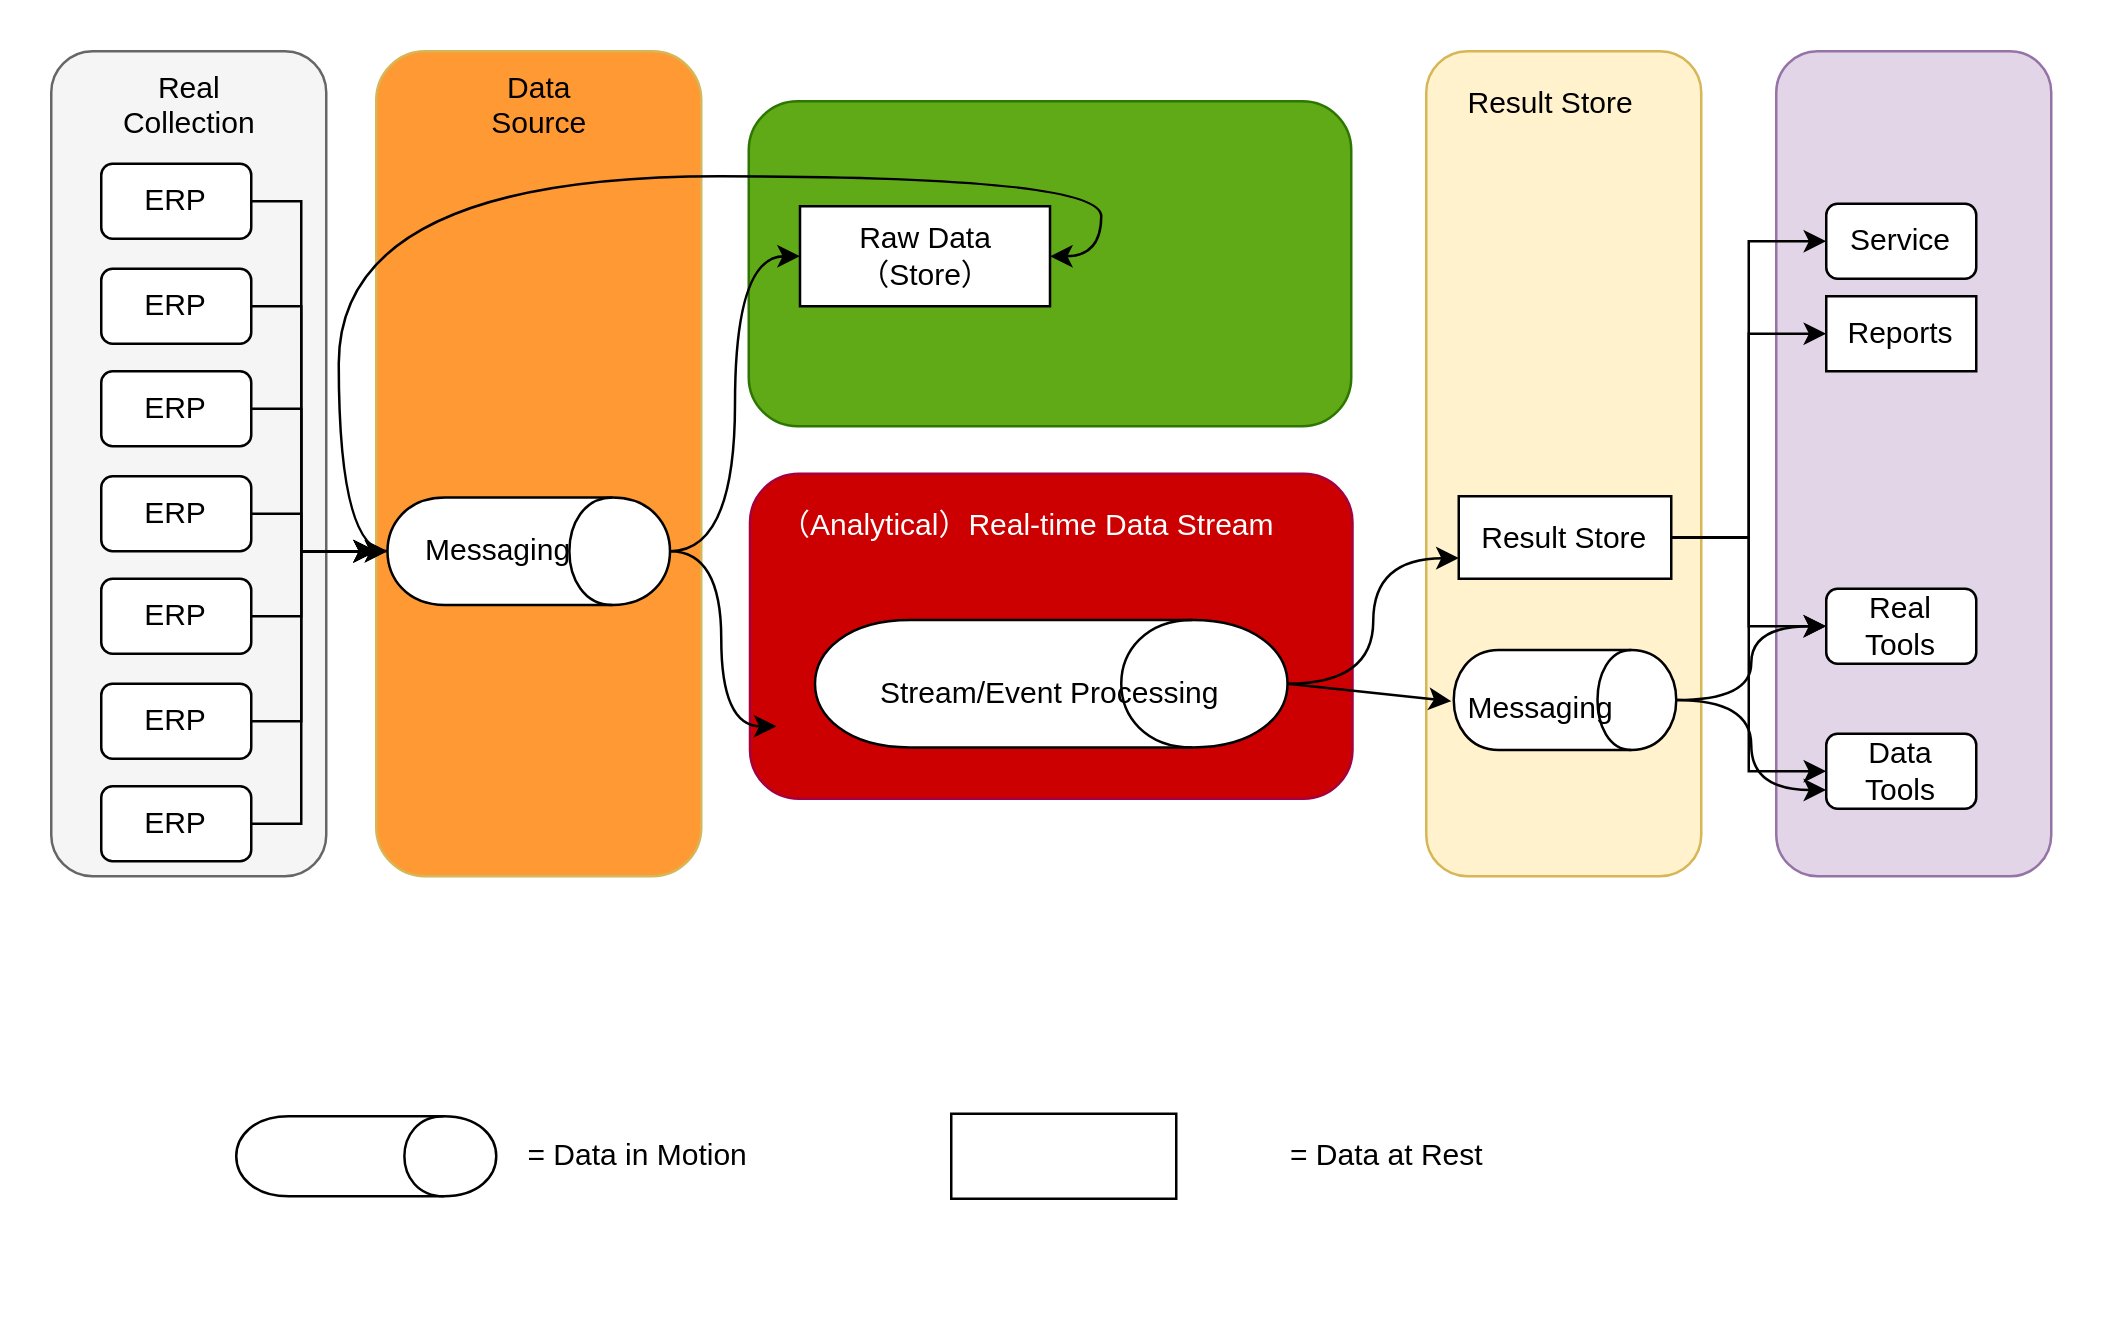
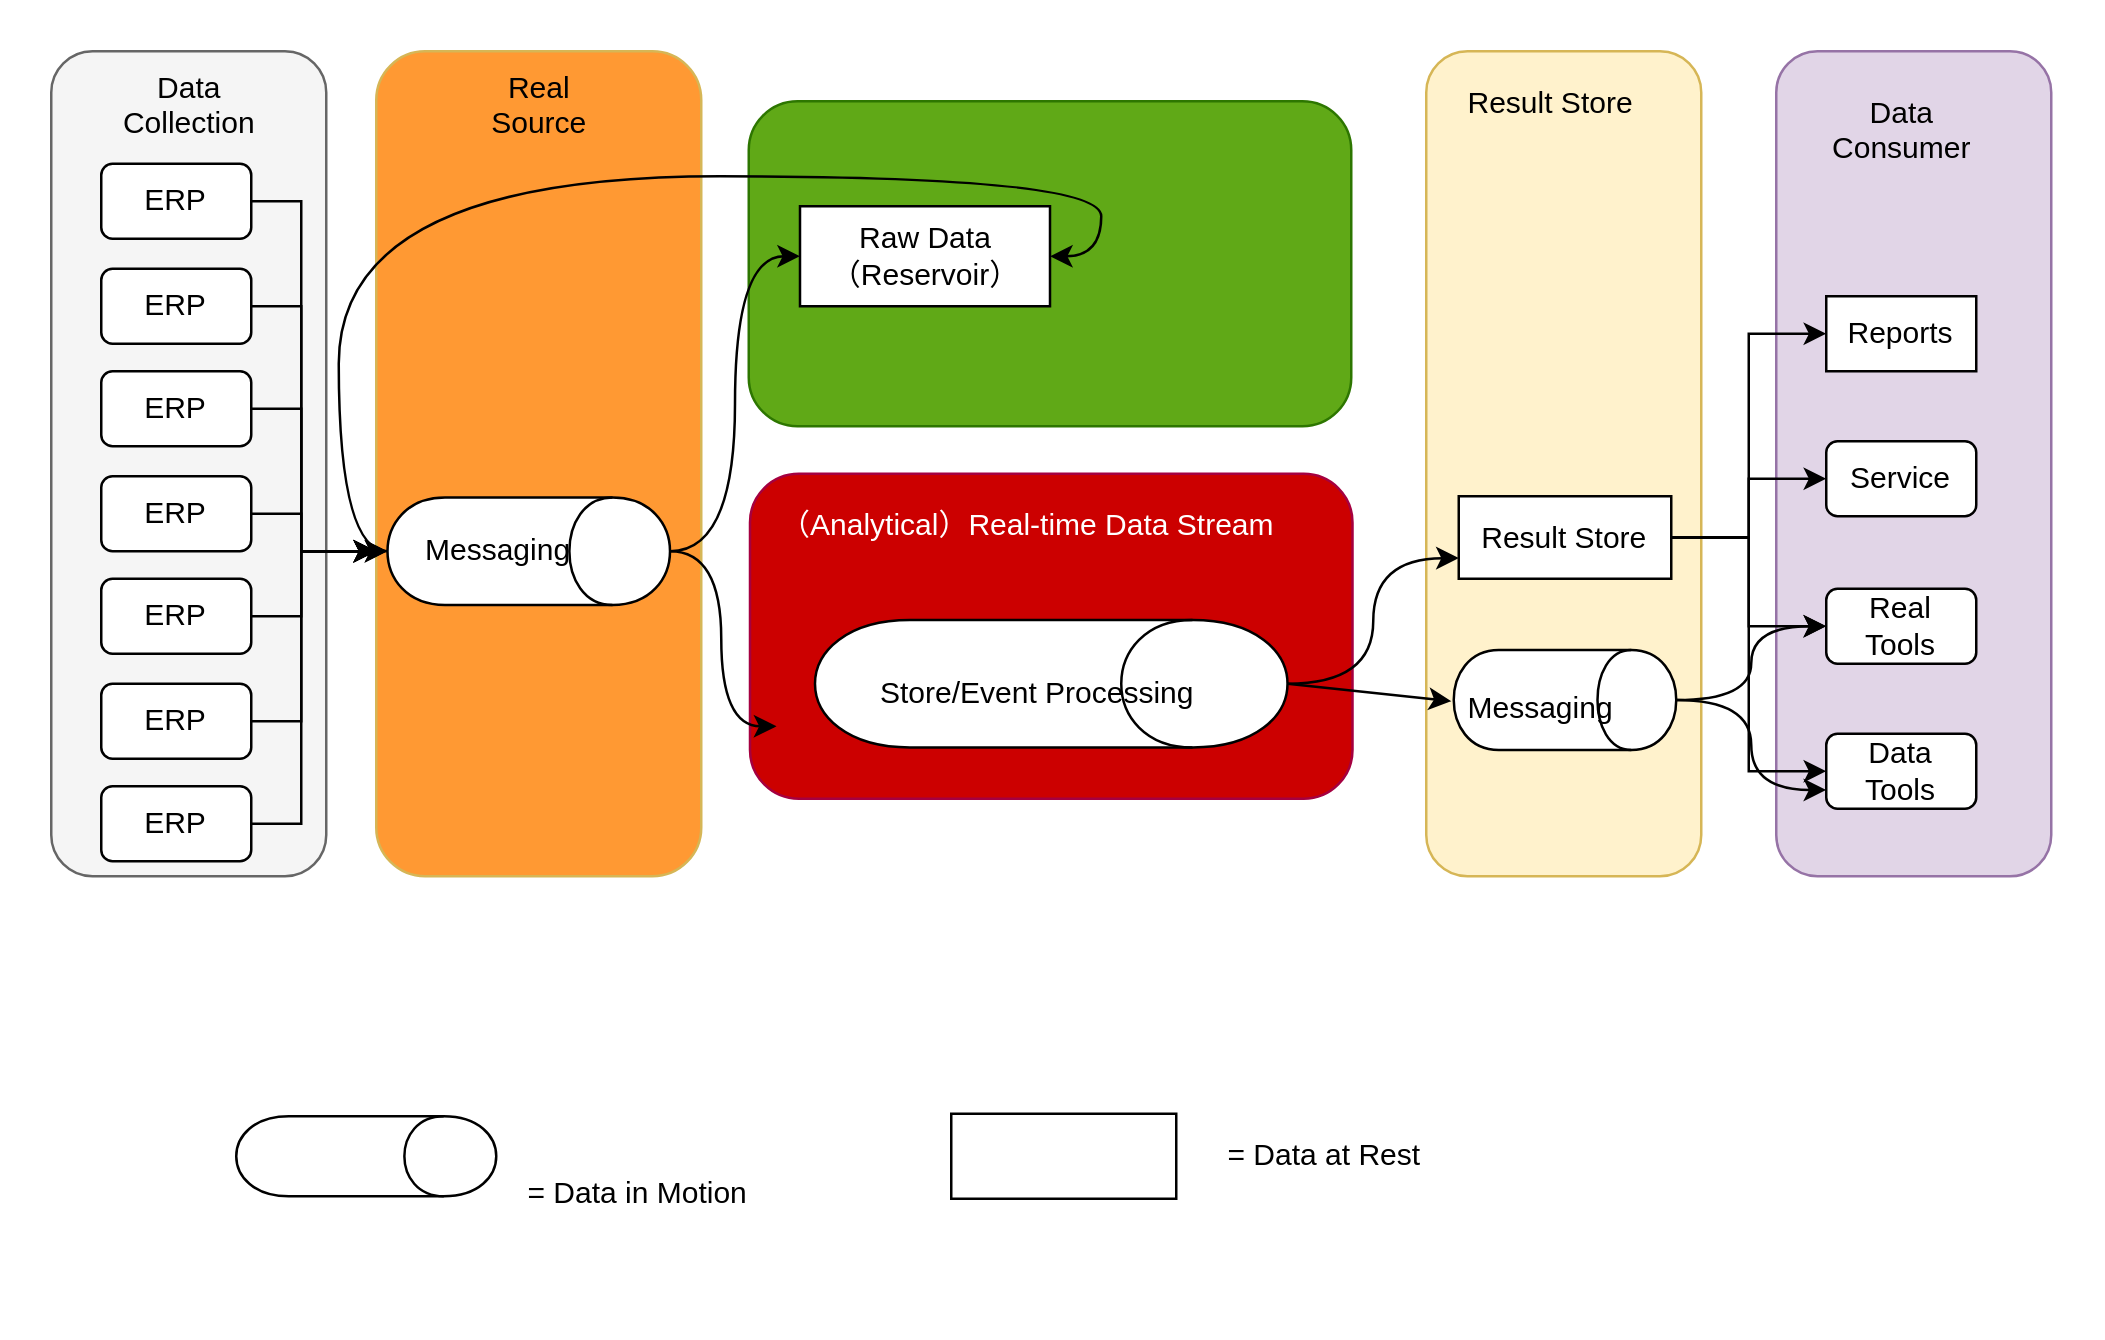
node "Real Collection": label "Real Collection" -> "Data Collection"
node "Data Source": label "Data Source" -> "Real Source"
node "Data Consumer": added
node "Service": moved (1901, 241) -> (1901, 479)
node "Raw Data （Store）": label "Raw Data （Store）" -> "Raw Data （Reservoir）"
node "Stream/Event Processing": label "Stream/Event Processing" -> "Store/Event Processing"
node "= Data in Motion": moved (649, 1156) -> (649, 1194)
node "= Data at Rest": moved (1399, 1156) -> (1336, 1156)
